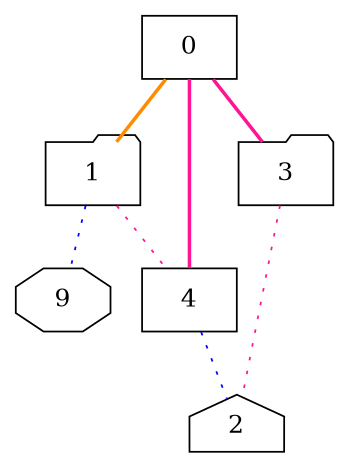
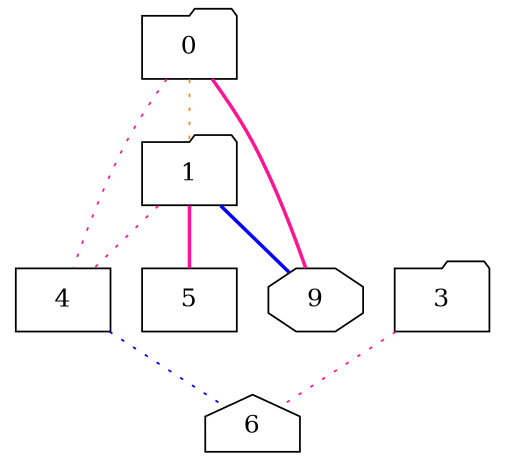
node "0": shape box -> folder
edge "0" -- "1": style bold -> dotted
edge "0" -- "3": now "0" -- "9"
edge "0" -- "4": style bold -> dotted
edge "1" -- "9": style dotted -> bold
node "5": added
node "2": label "2" -> "6"
